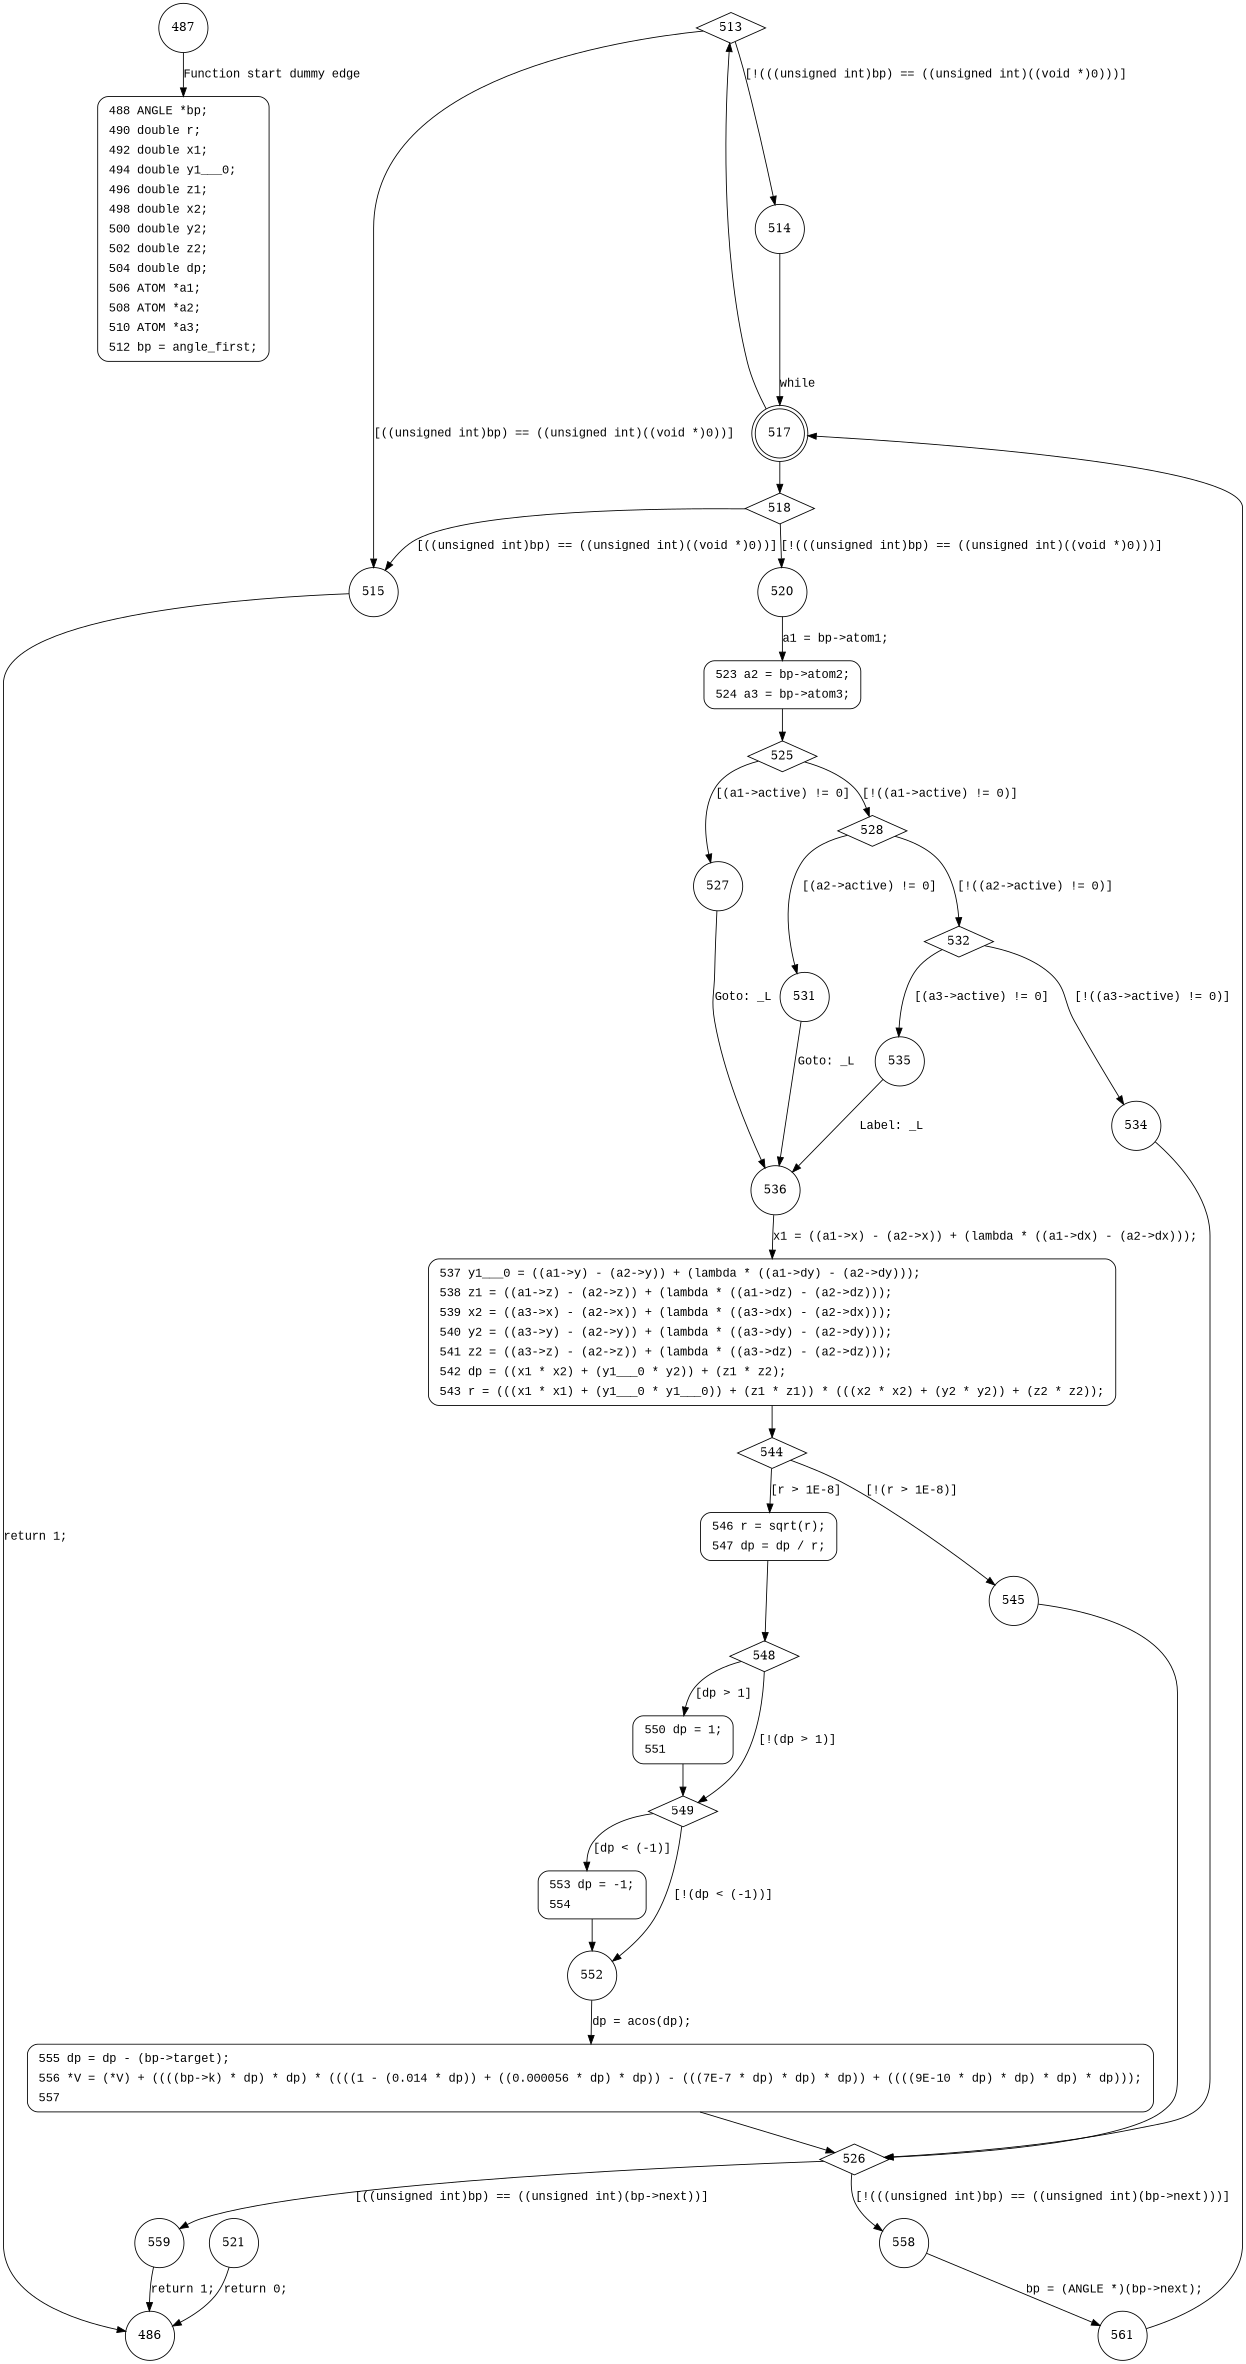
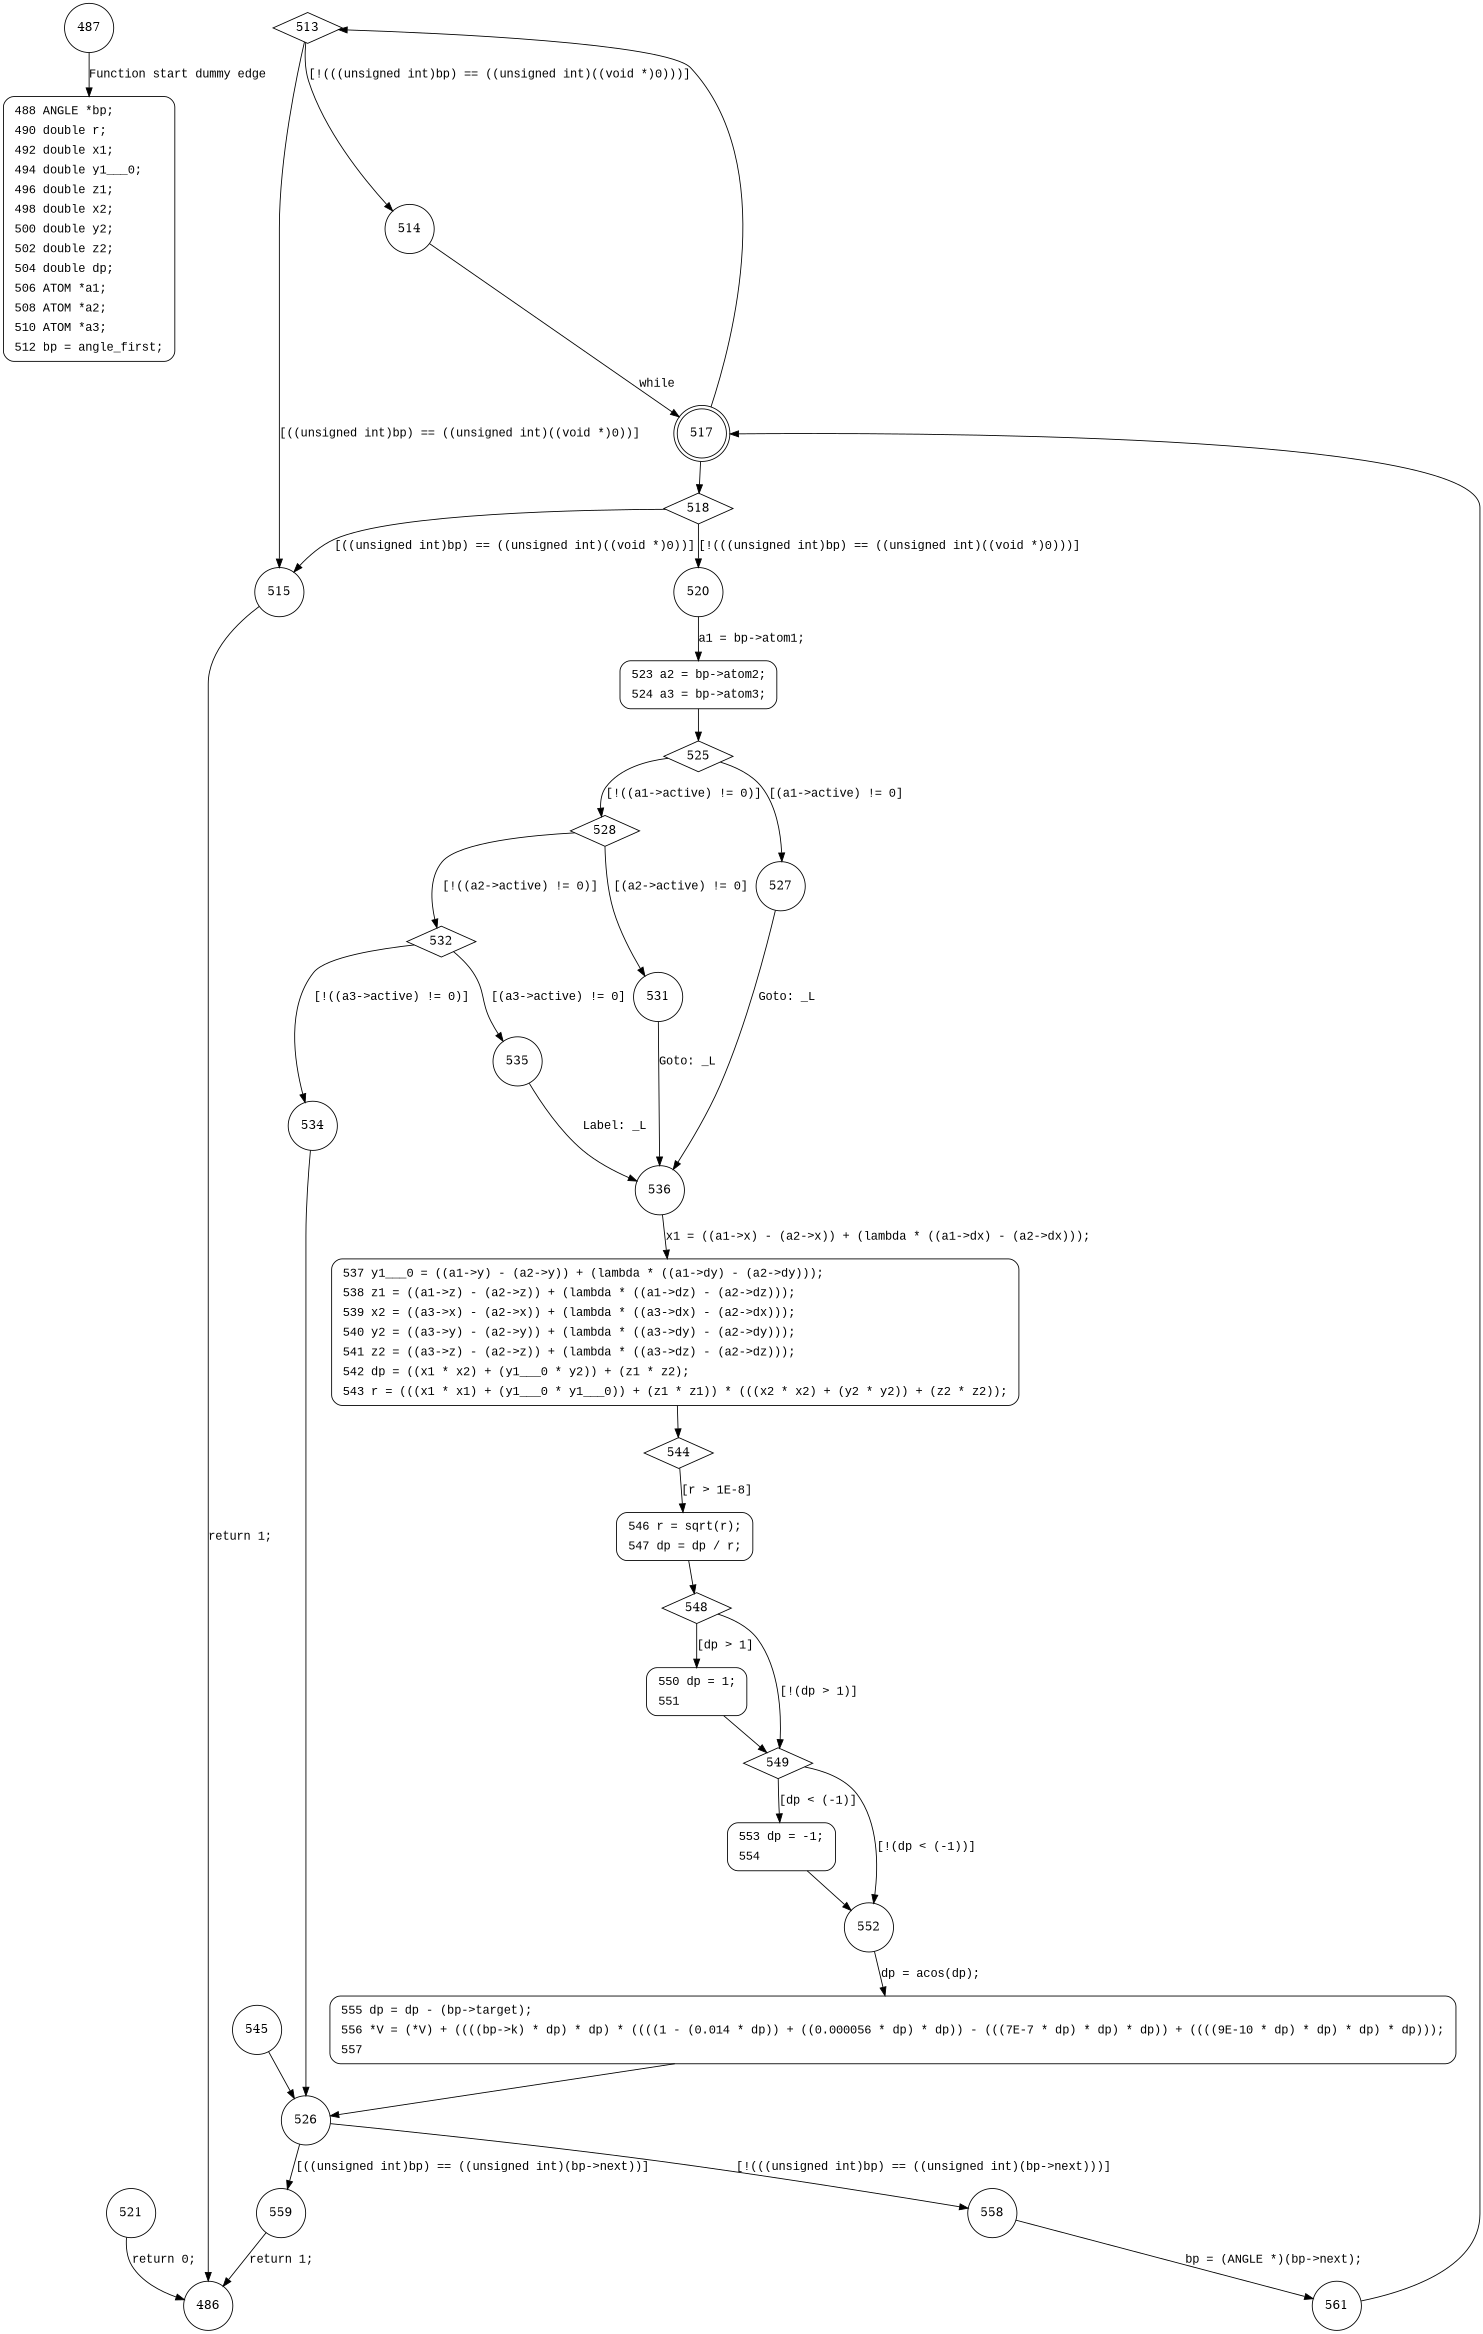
edge "544" -> "545": removed, label "[!(r > 1E-8)]"
node "526": shape diamond -> circle
